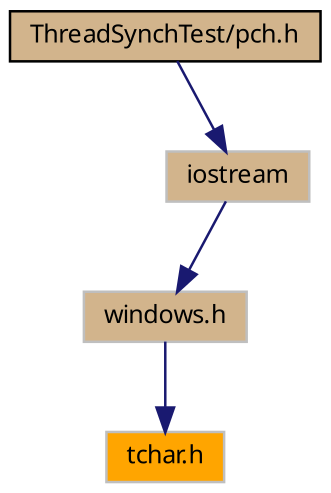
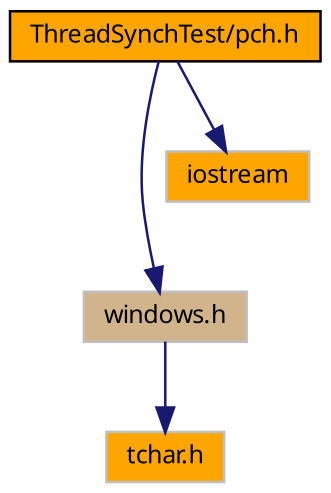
node "ThreadSynchTest/pch.h": fillcolor tan -> orange
node "iostream": fillcolor tan -> orange
edge "iostream" -> "windows.h": now "ThreadSynchTest/pch.h" -> "windows.h"
